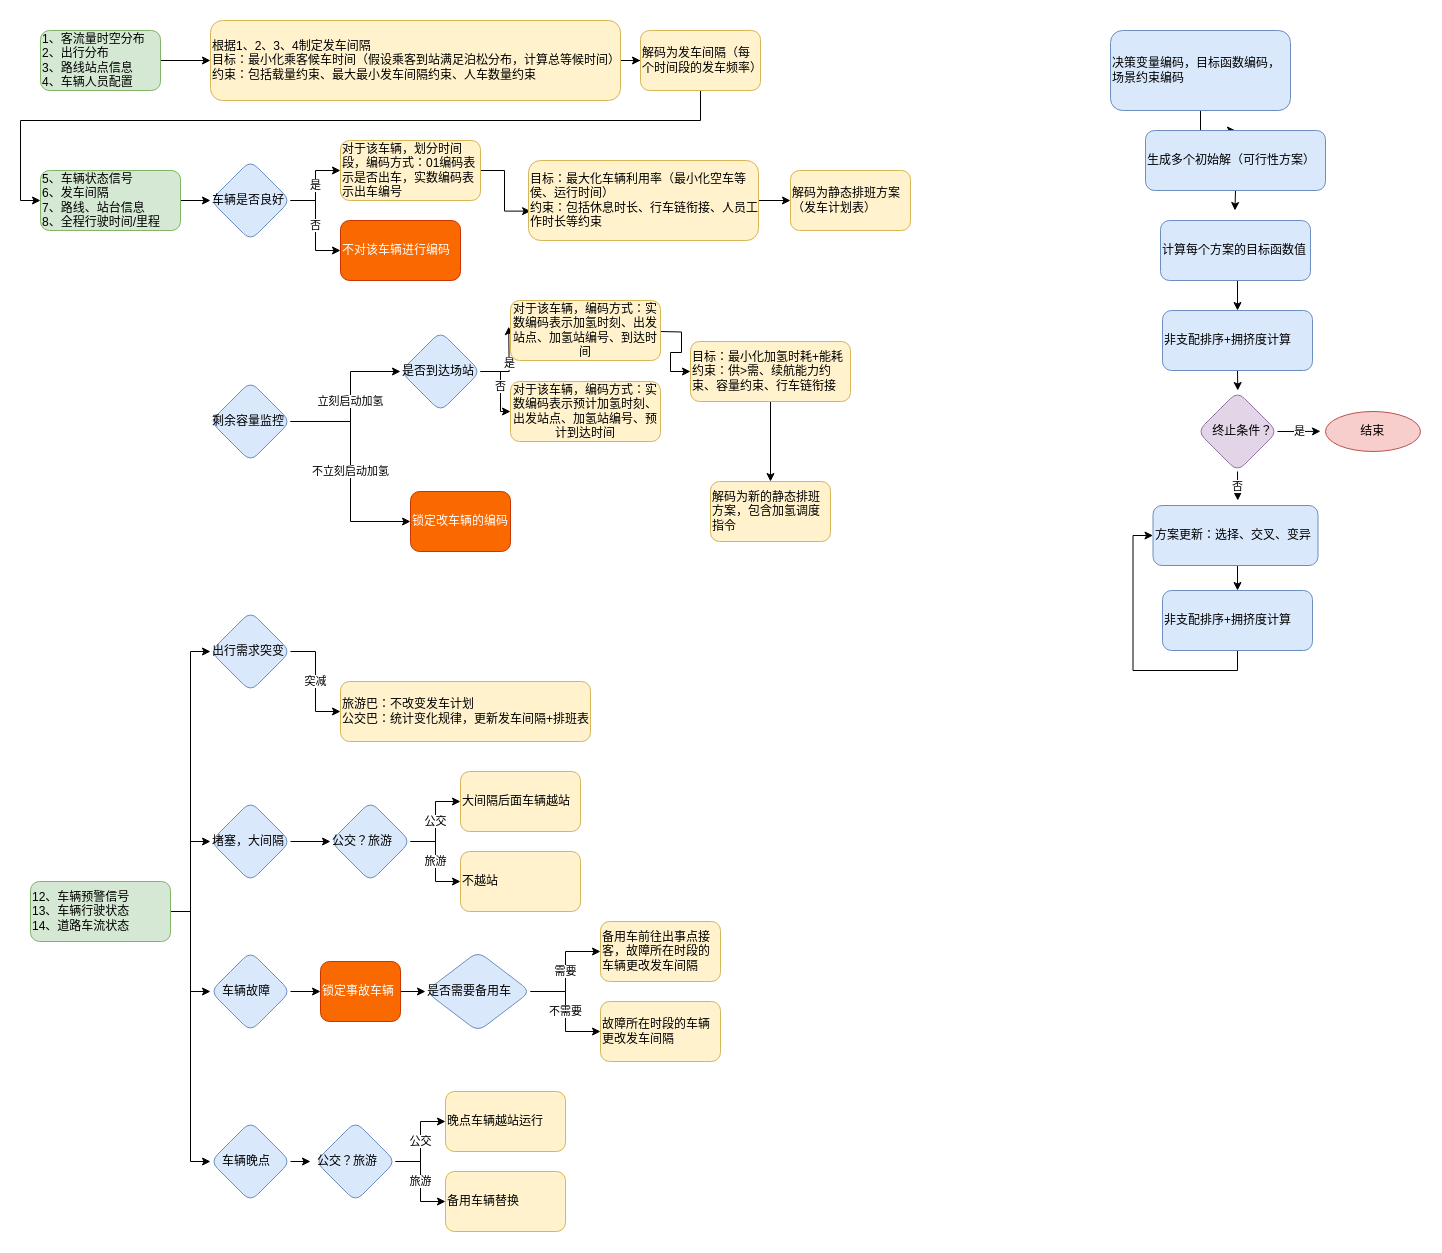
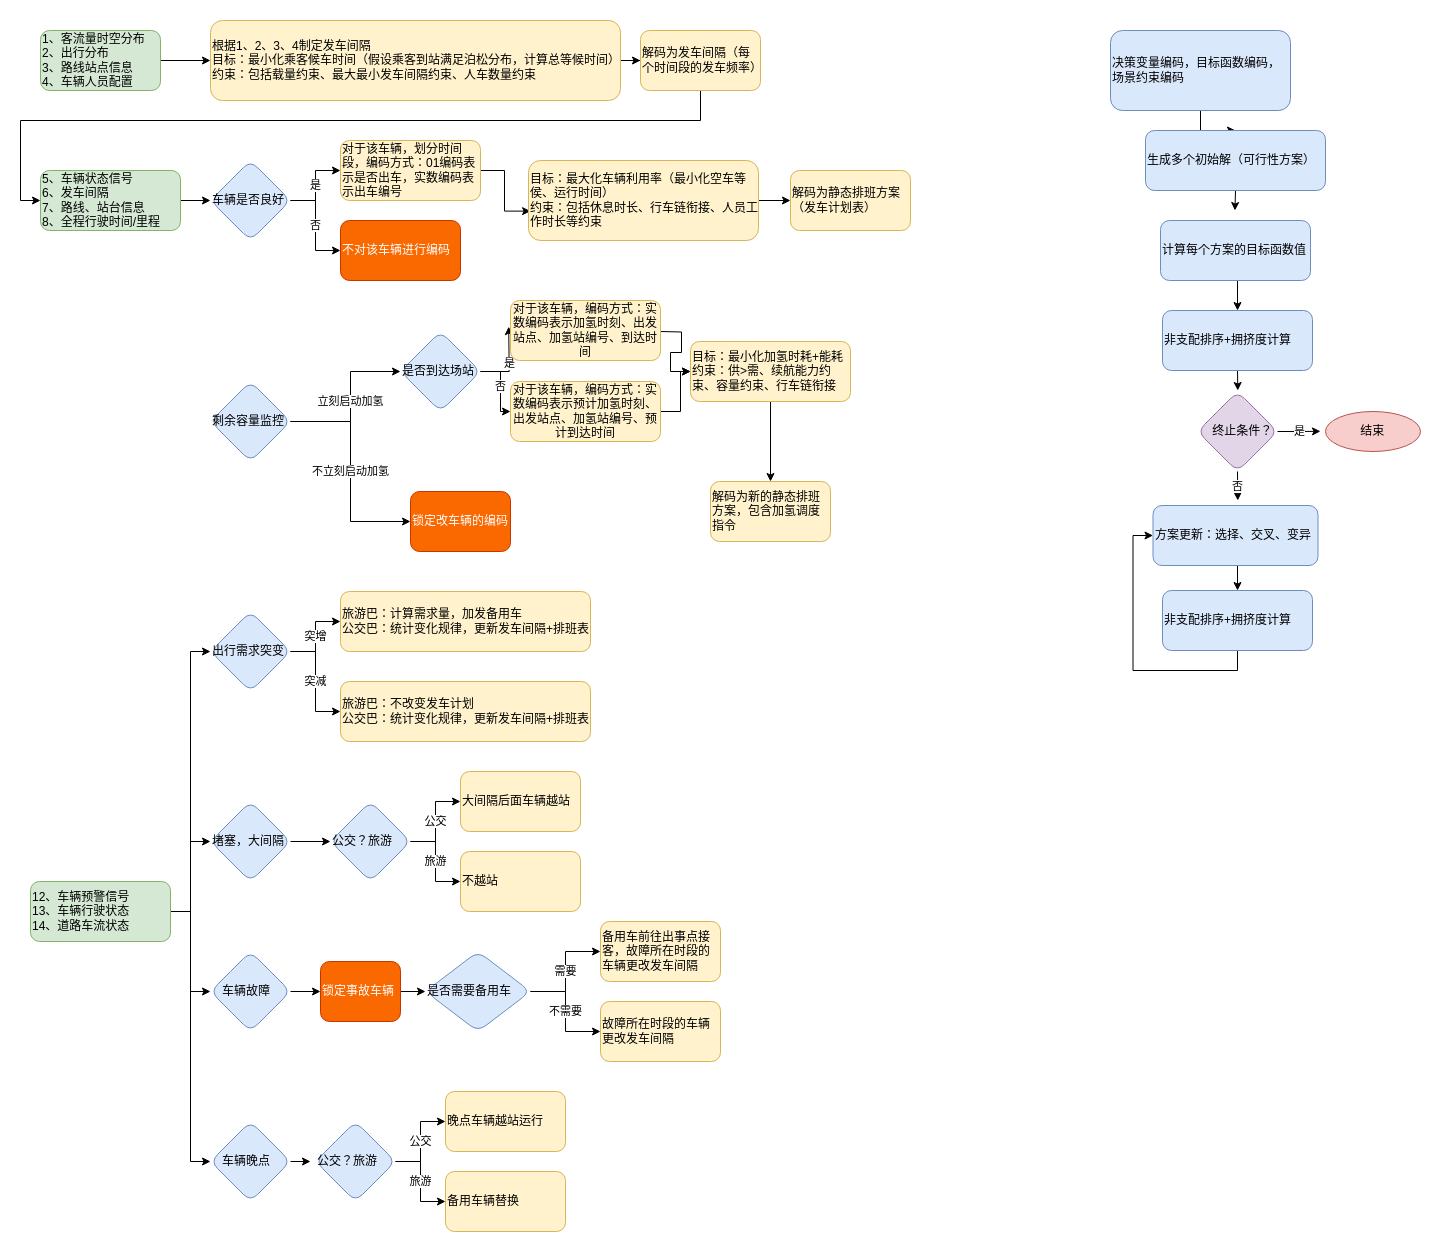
edge "对于该车辆，编码方式：实数编码表示预计加氢时刻、出发站点、加氢站编号、预计到达时间" -> "目标：最小化加氢时耗+能耗 约束：供>需、续航能力约束、容量约束、行车链衔接": added
node "旅游巴：计算需求量，加发备用车 公交巴：统计变化规律，更新发车间隔+排班表": added
edge "出行需求突变" -> "旅游巴：计算需求量，加发备用车 公交巴：统计变化规律，更新发车间隔+排班表": added, label "突增"
